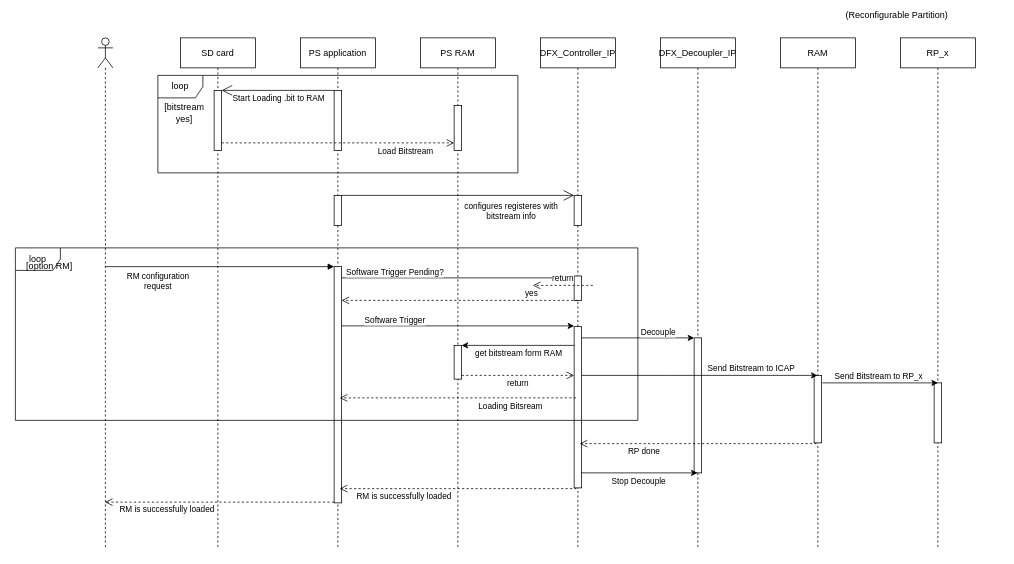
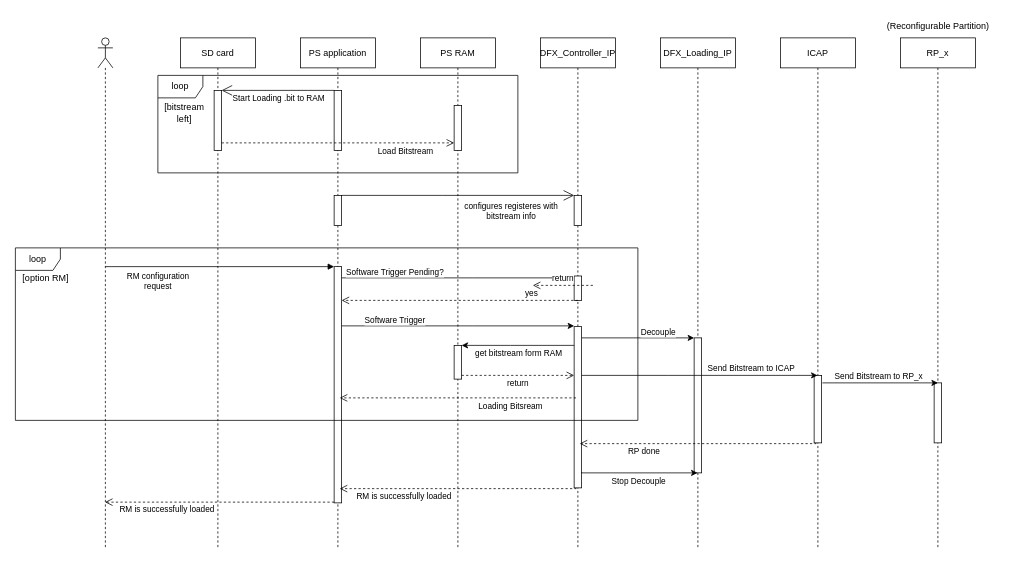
node "(Reconfigurable Partition)": moved (897, 15) -> (938, 27)
node "DFX_Decoupler_IP": label "DFX_Decoupler_IP" -> "DFX_Loading_IP"
node "RAM": label "RAM" -> "ICAP"
node "[bitstream yes]": label "[bitstream yes]" -> "[bitstream left]"
node "[option RM]": moved (49, 267) -> (45, 278)
